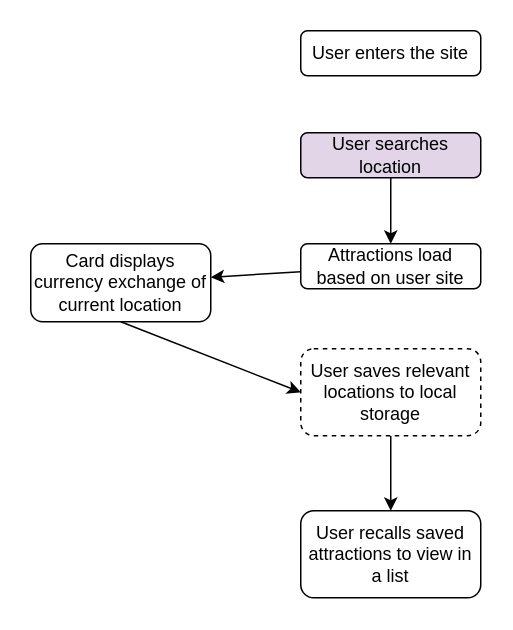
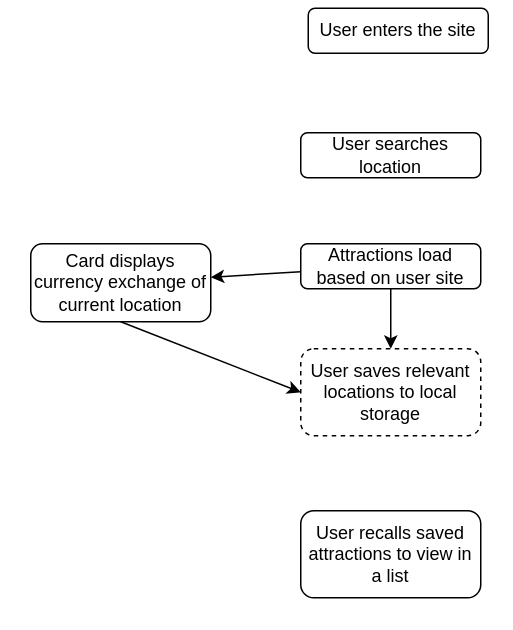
node "User enters the site": moved (391, 53) -> (398, 31)
node "User searches location": fillcolor #e1d5e7 -> #ffffff
edge "User searches location" -> "Attractions load based on user site": removed
edge "Attractions load based on user site" -> "User saves relevant locations to local storage": added
edge "User saves relevant locations to local storage" -> "User recalls saved attractions to view in a list": removed
